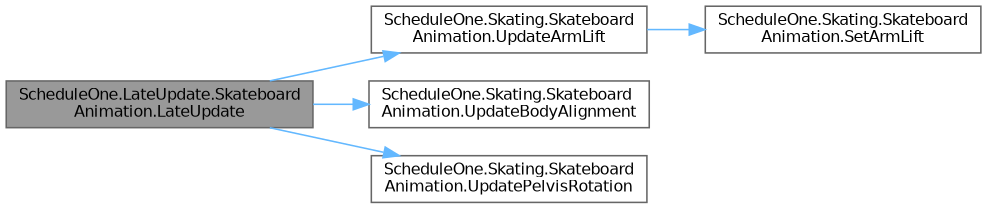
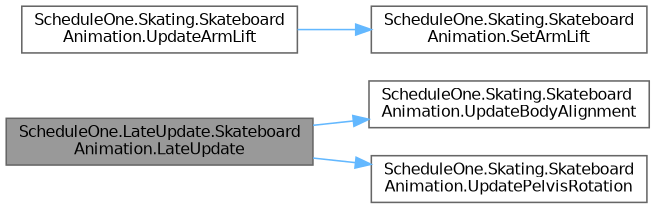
edge "ScheduleOne.LateUpdate.Skateboard Animation.LateUpdate" -> "ScheduleOne.Skating.Skateboard Animation.UpdateArmLift": removed
